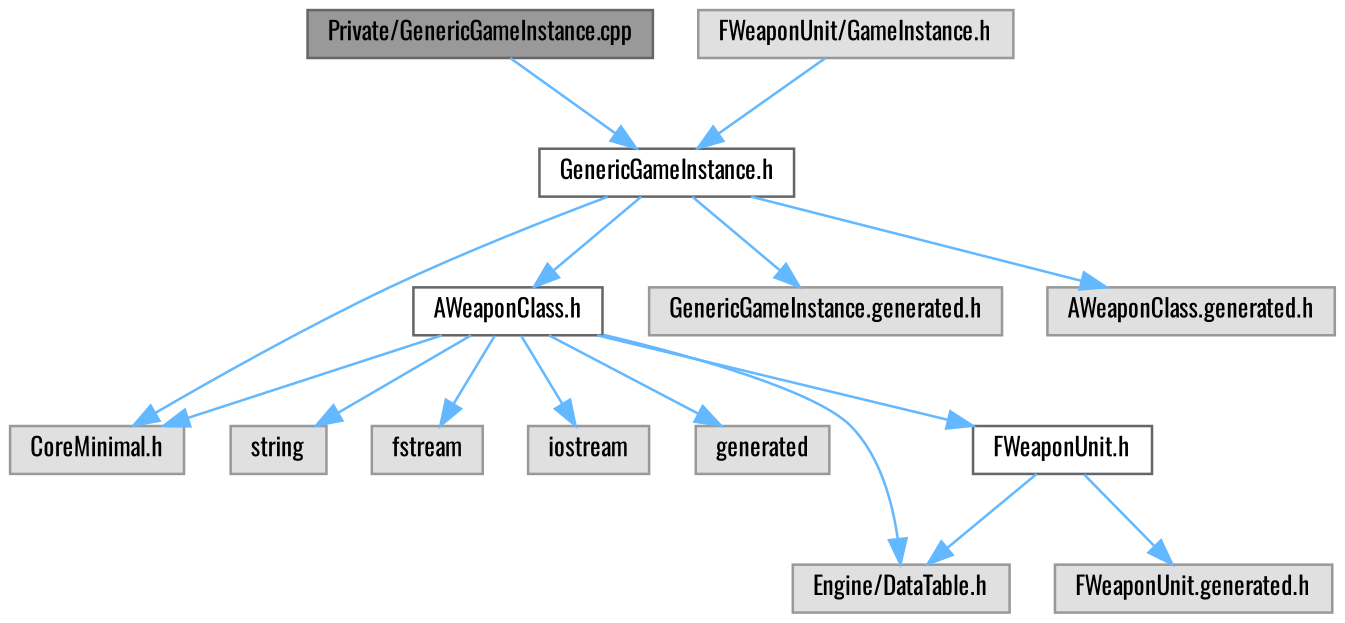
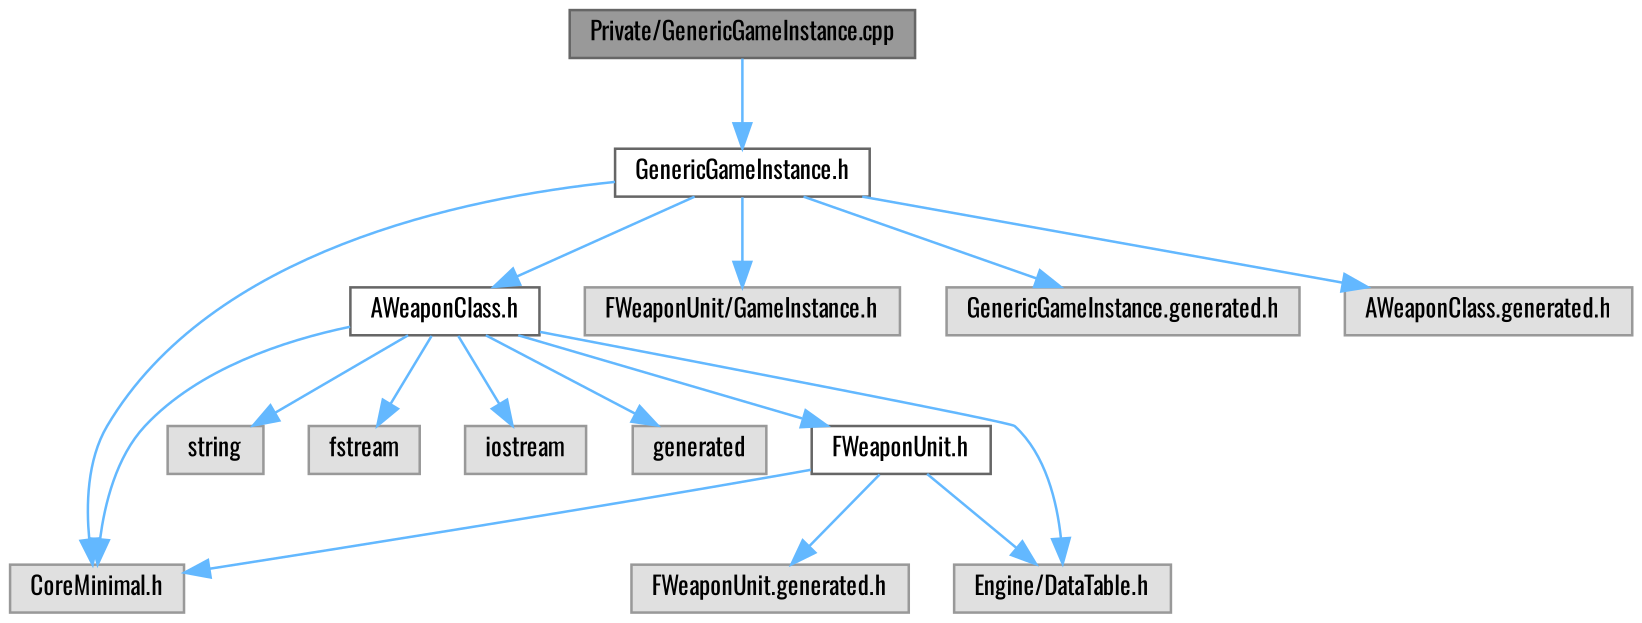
edge "FWeaponUnit/GameInstance.h" -> "GenericGameInstance.h": reversed
edge "FWeaponUnit.h" -> "CoreMinimal.h": added
